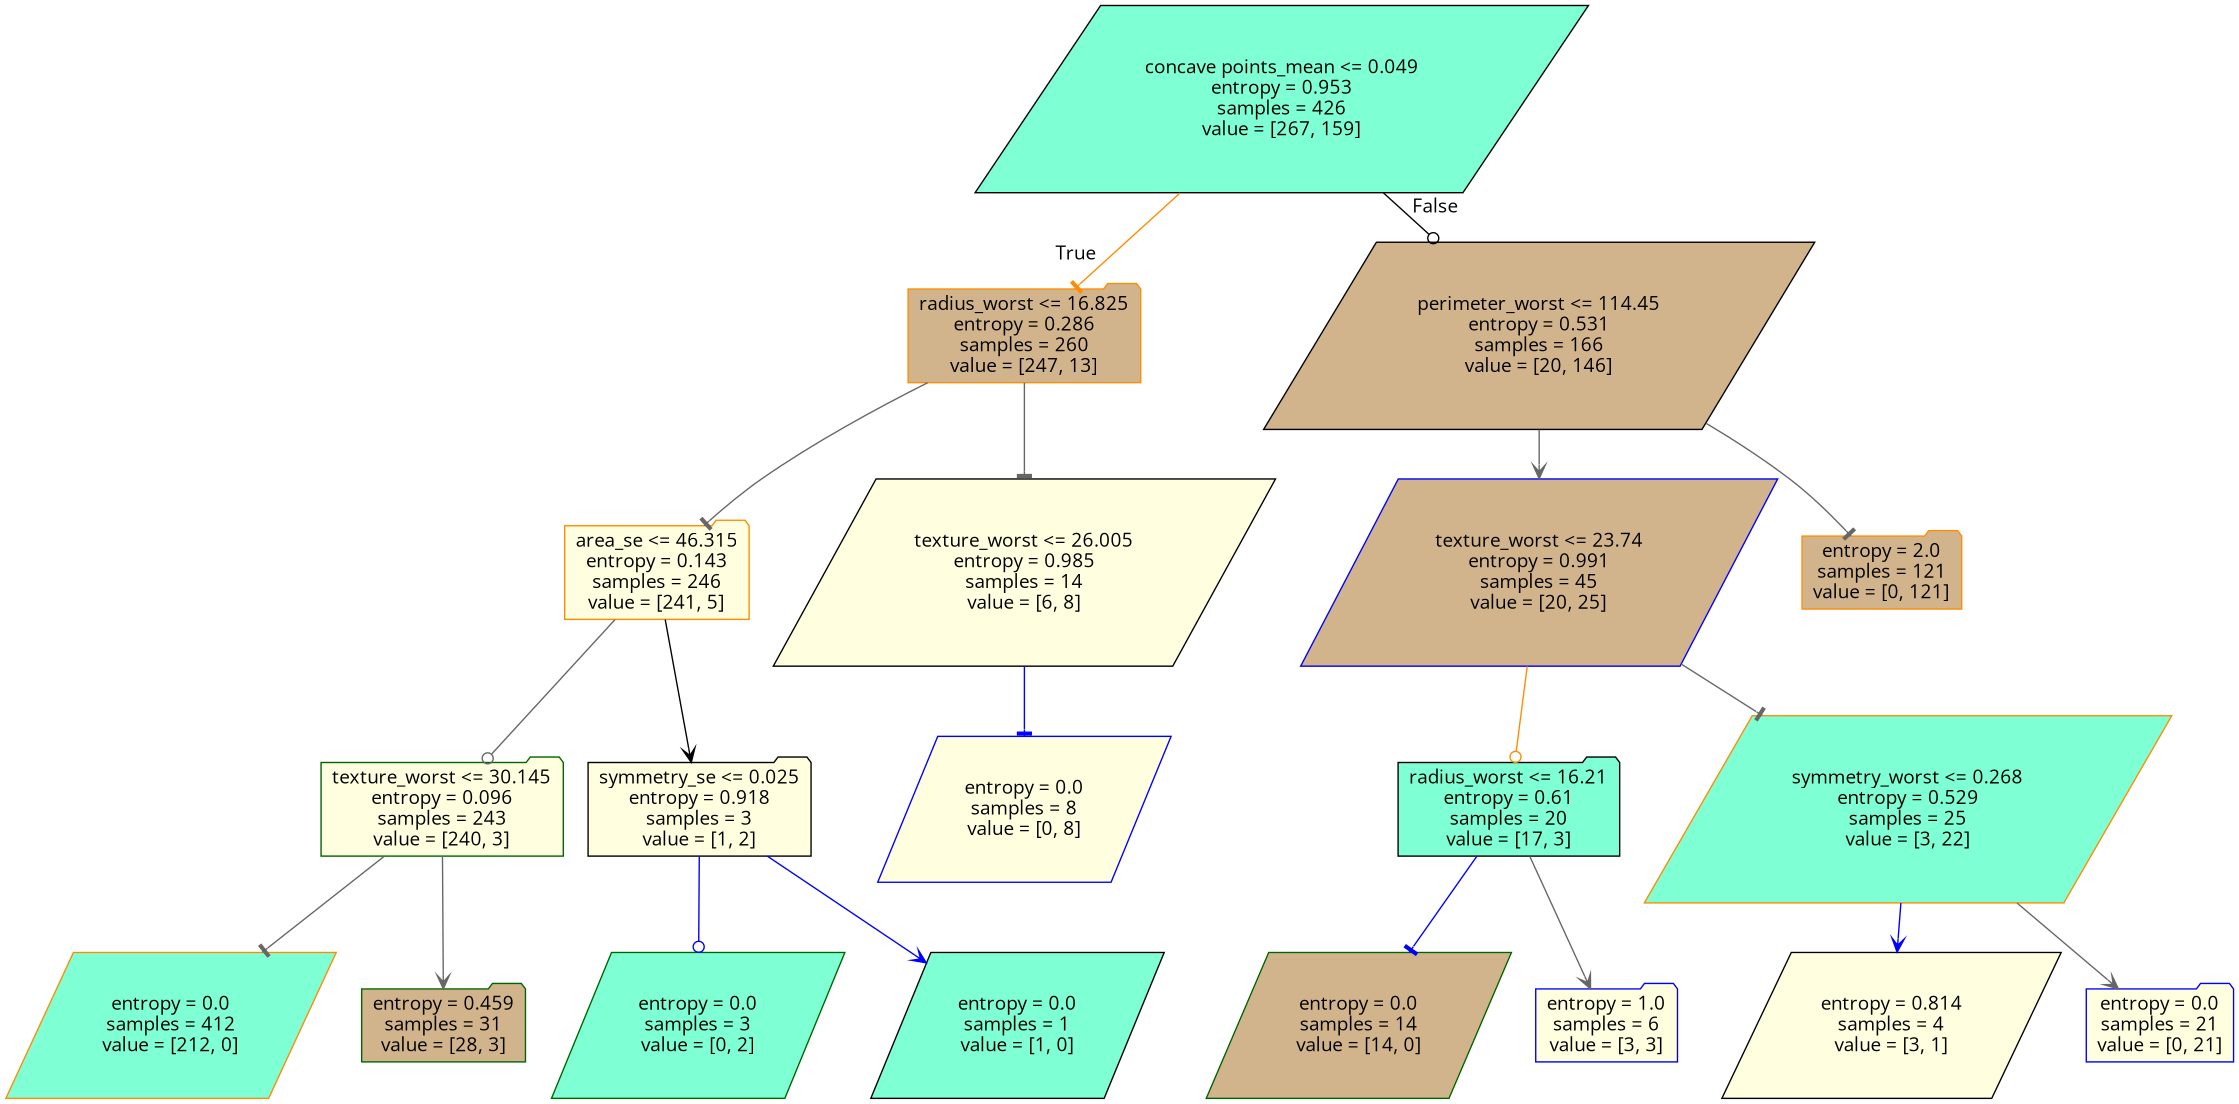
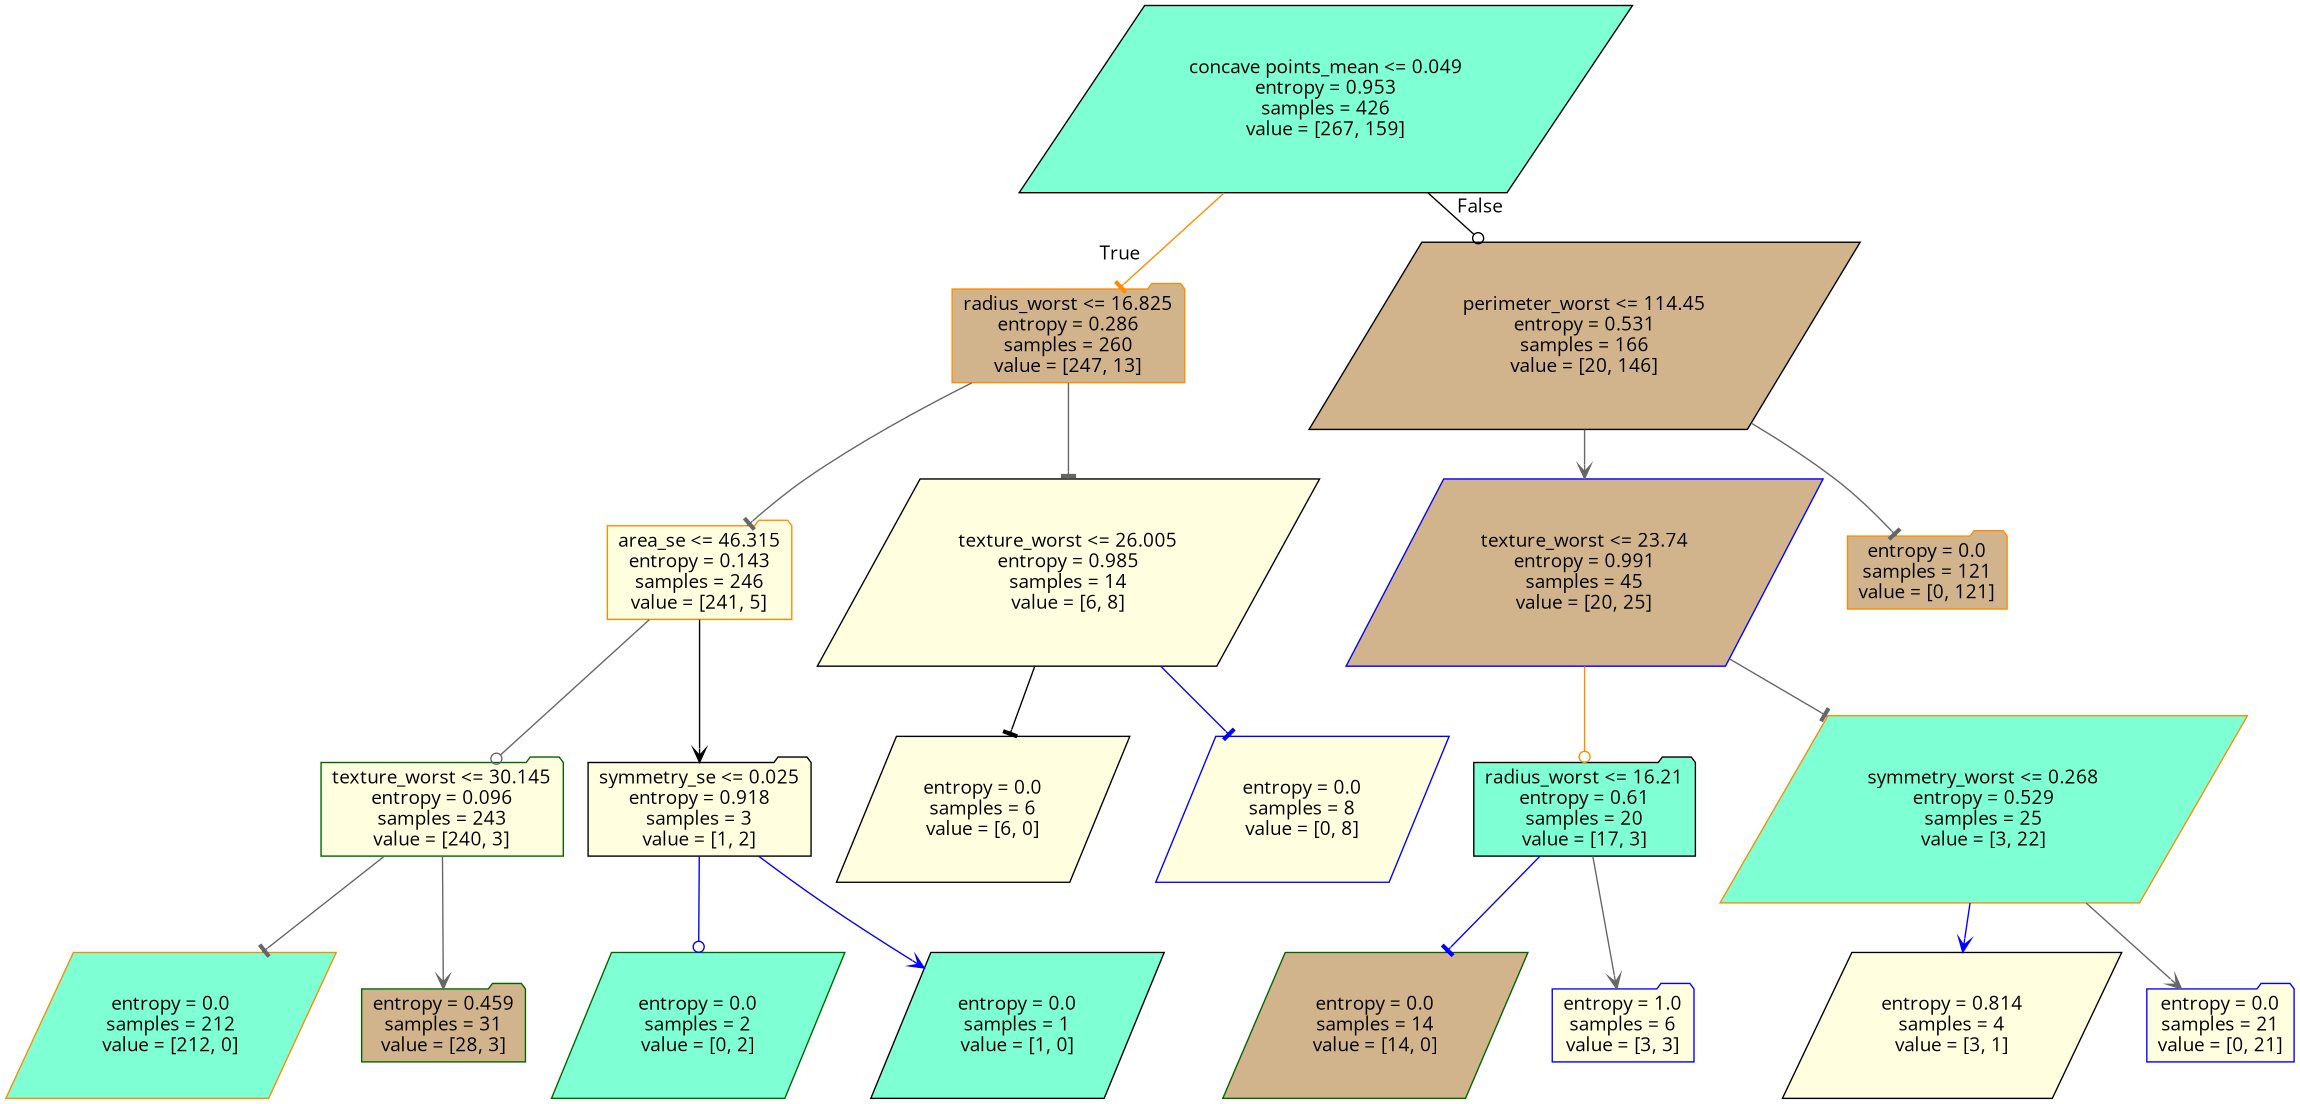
node "entropy = 2.0 samples = 121 value = [0, 121]": label "entropy = 2.0 samples = 121 value = [0, 121]" -> "entropy = 0.0 samples = 121 value = [0, 121]"
node "entropy = 0.0 samples = 6 value = [6, 0]": added
node "entropy = 0.0 samples = 412 value = [212, 0]": label "entropy = 0.0 samples = 412 value = [212, 0]" -> "entropy = 0.0 samples = 212 value = [212, 0]"
node "entropy = 0.0 samples = 3 value = [0, 2]": label "entropy = 0.0 samples = 3 value = [0, 2]" -> "entropy = 0.0 samples = 2 value = [0, 2]"
